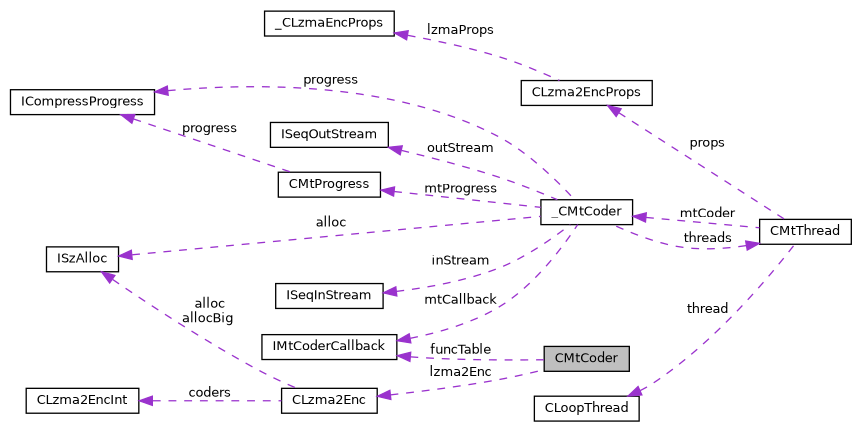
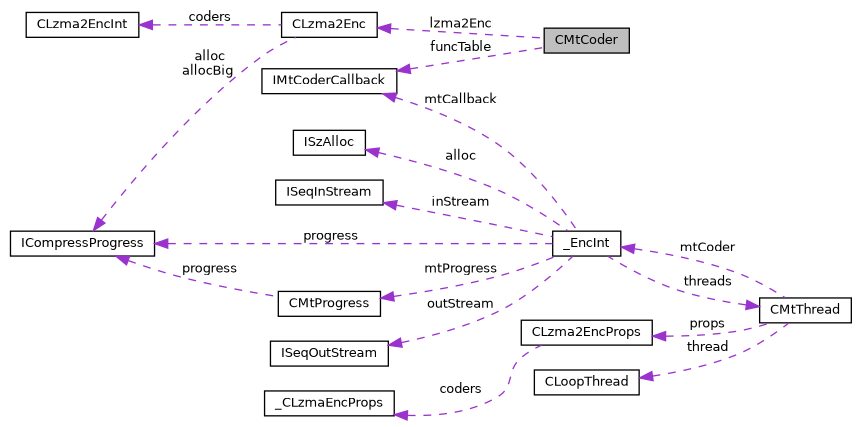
edge "CLzma2EncProps" -> "_CLzmaEncProps": label " lzmaProps" -> " coders"
node "_CMtCoder": label "_CMtCoder" -> "_EncInt"
edge "CLzma2Enc" -> "ISzAlloc": now "CLzma2Enc" -> "ICompressProgress"
